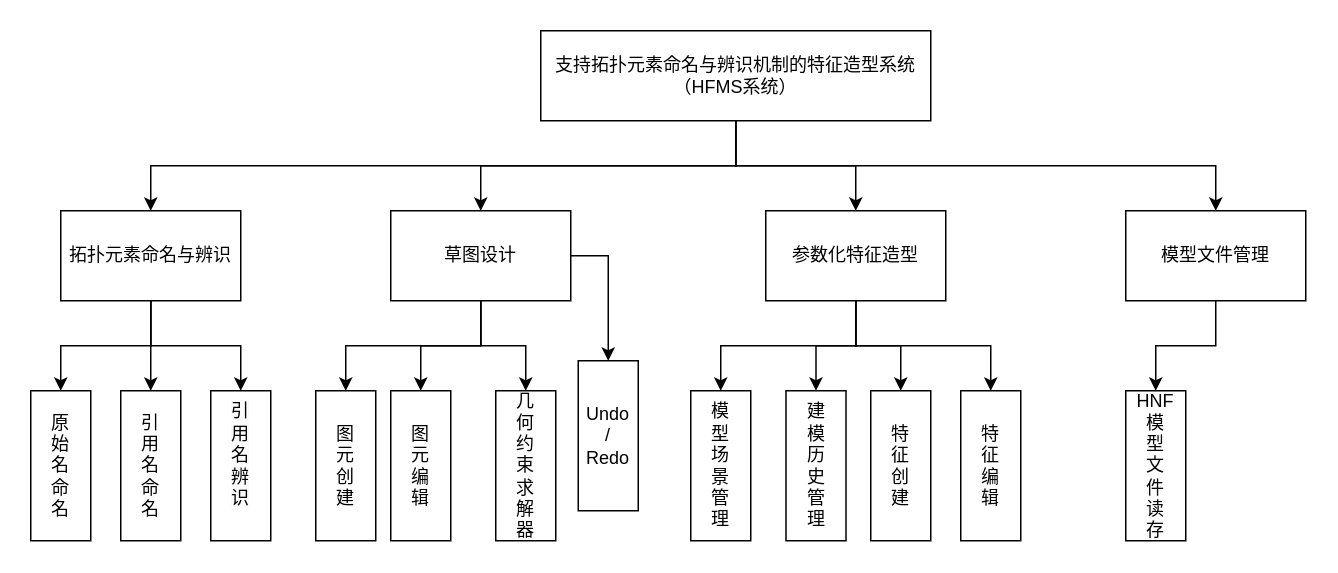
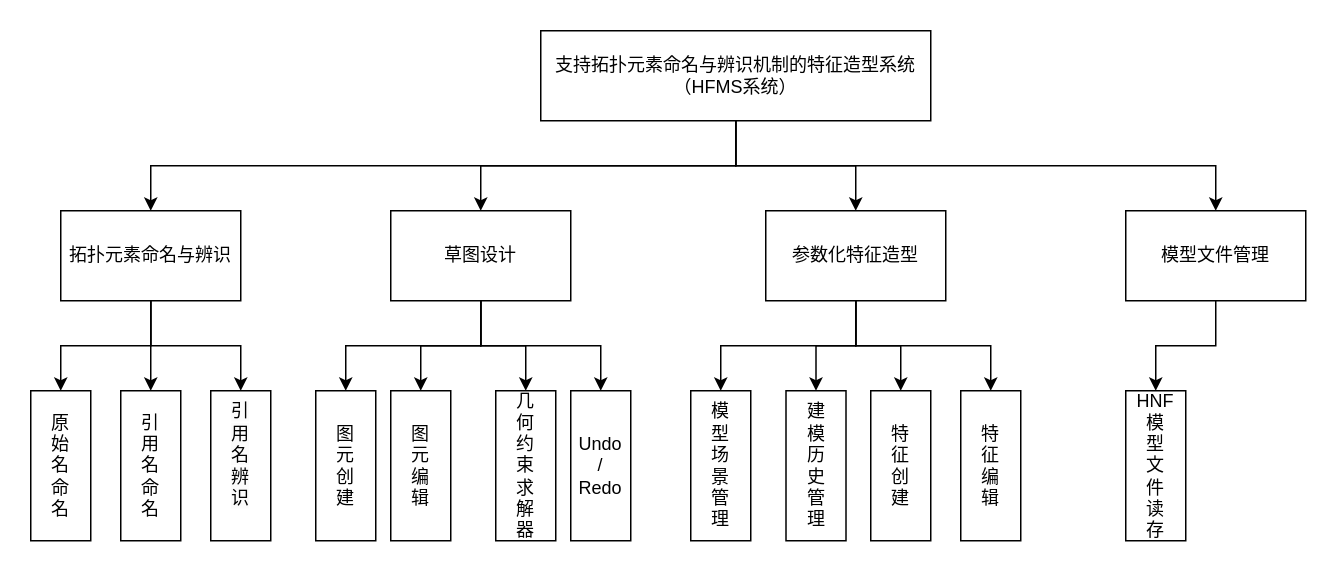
node "Undo/Redo": moved (608, 436) -> (601, 466)
